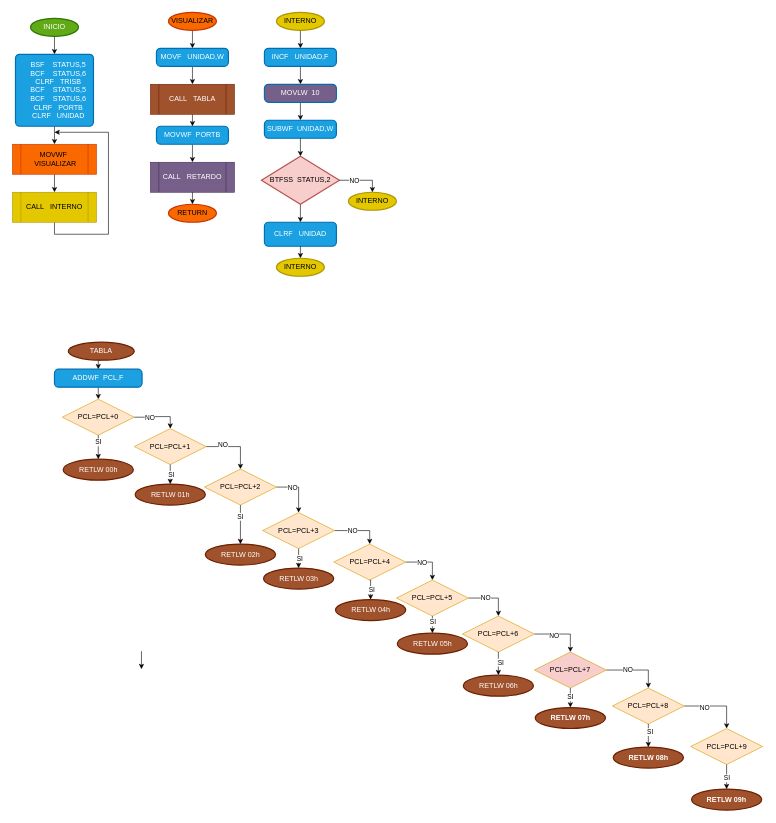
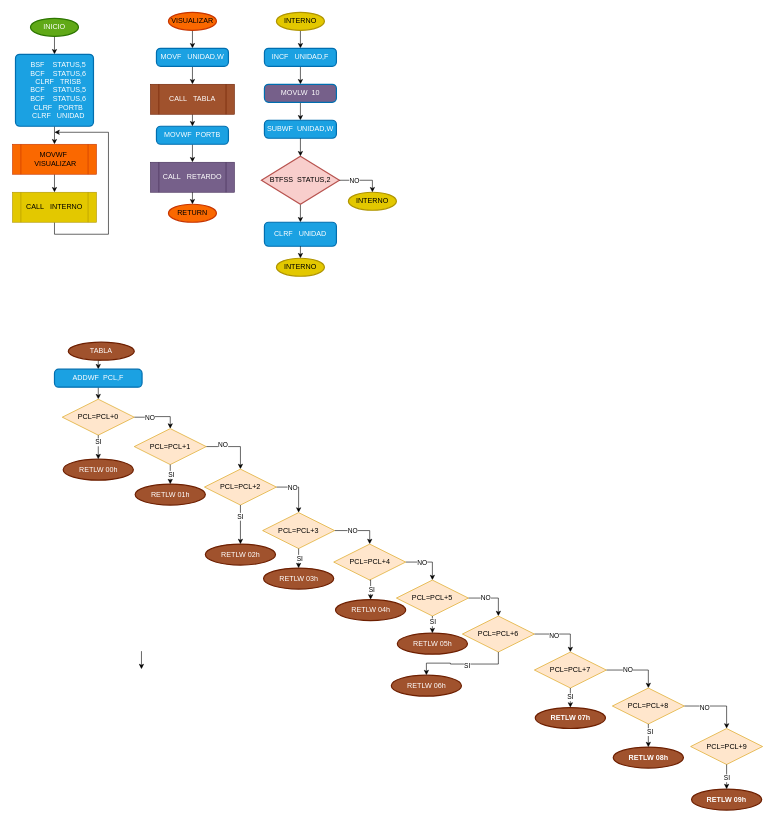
node "PCL=PCL+7": fillcolor #f8cecc -> #ffe6cc
node "RETLW 06h": moved (498, 686) -> (426, 686)
